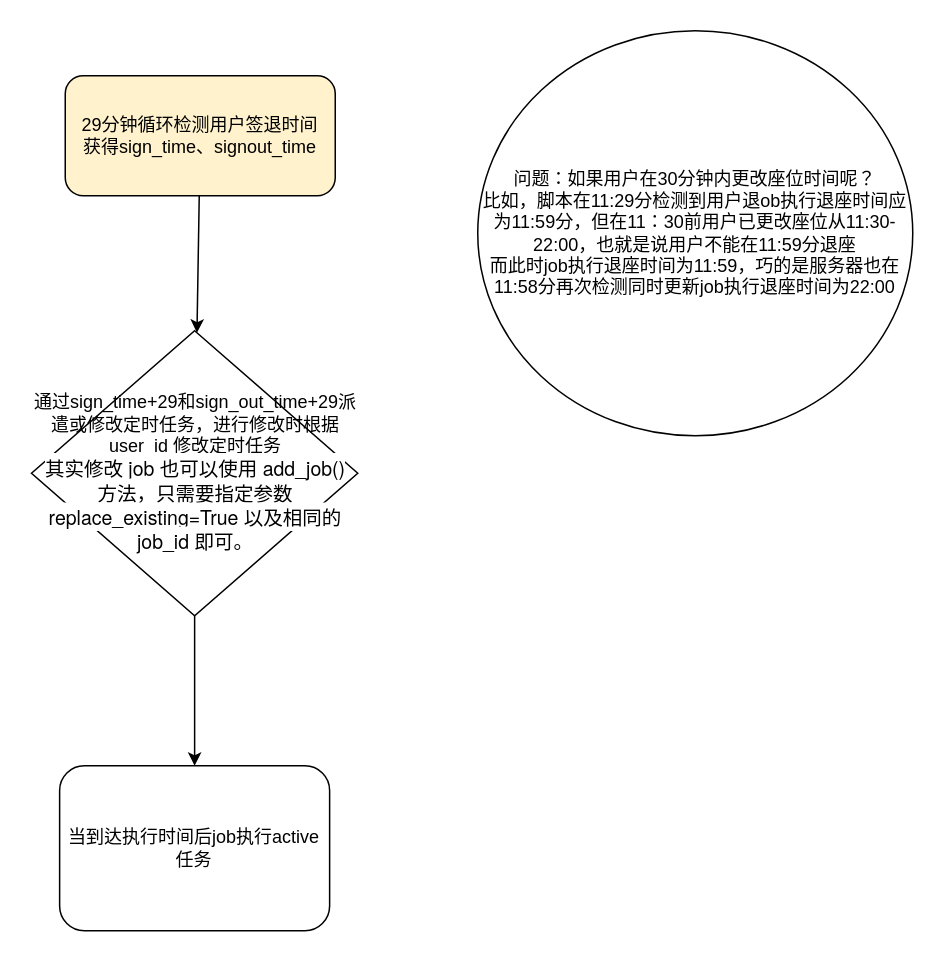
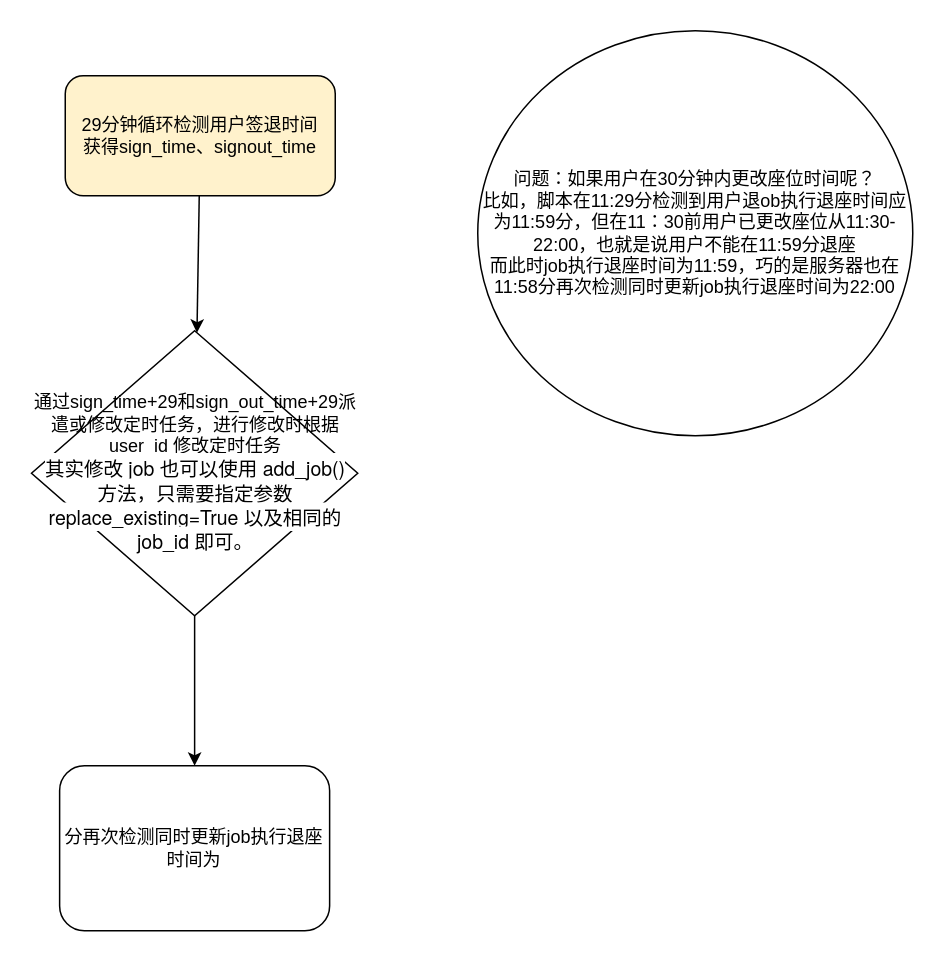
node "当到达执行时间后job执行active任务": label "当到达执行时间后job执行active任务" -> "分再次检测同时更新job执行退座时间为"
